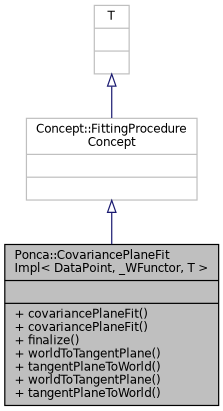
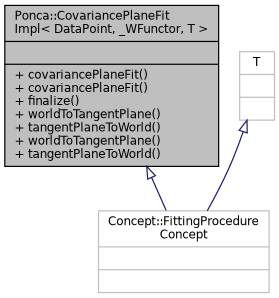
edge "Ponca::CovariancePlaneFit" -> "Concept::FittingProcedure": reversed
